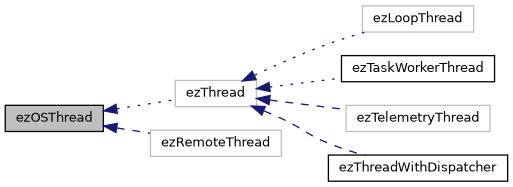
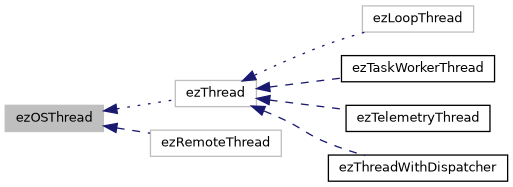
edge "ezTaskWorkerThread" -> "ezThread": style dotted -> dashed
node "ezOSThread": color black -> grey75
node "ezTelemetryThread": color grey75 -> black
